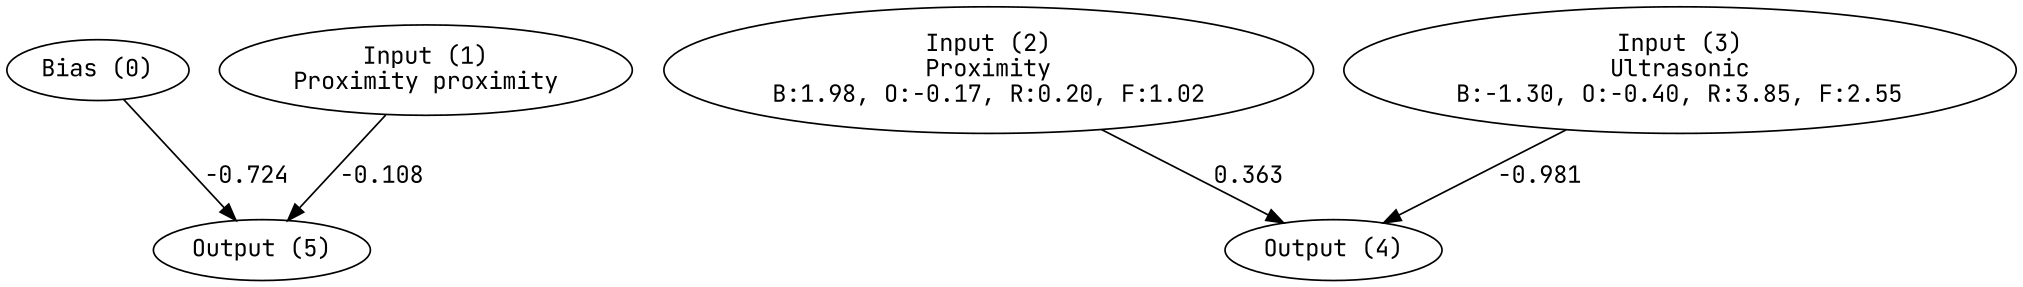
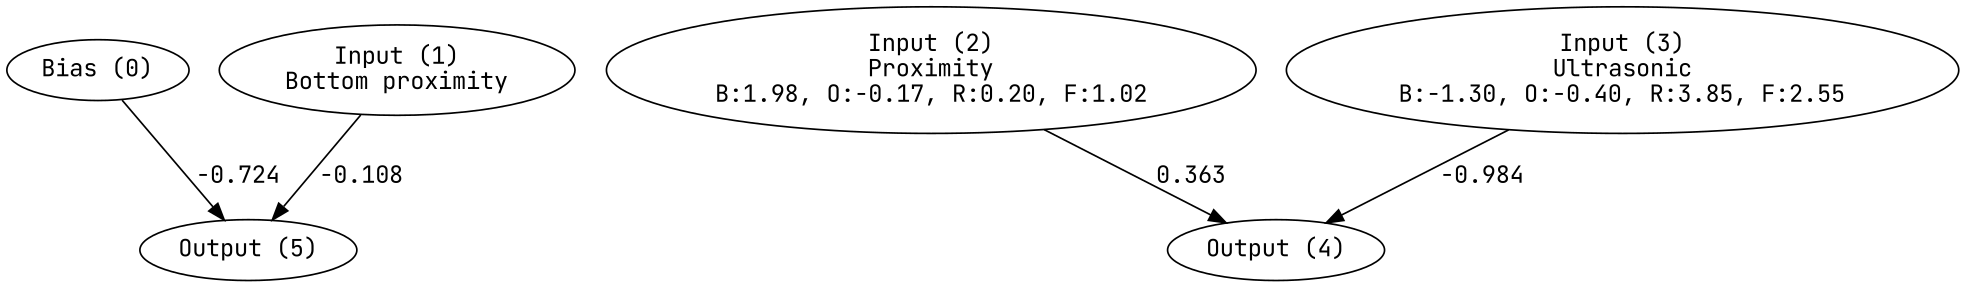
node "Input (1) Proximity proximity": label "Input (1) Proximity proximity" -> "Input (1) Bottom proximity"
edge "Input (3) Ultrasonic B:-1.30, O:-0.40, R:3.85, F:2.55" -> "Output (4)": label "-0.981" -> "-0.984"
